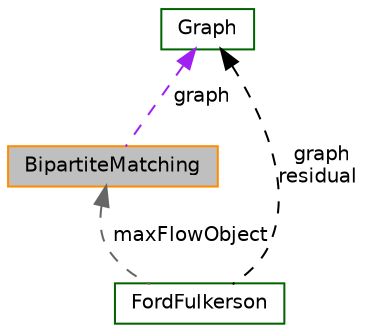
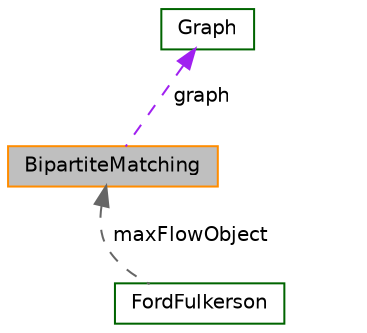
edge "FordFulkerson" -> "Graph": removed, label "graph residual"
